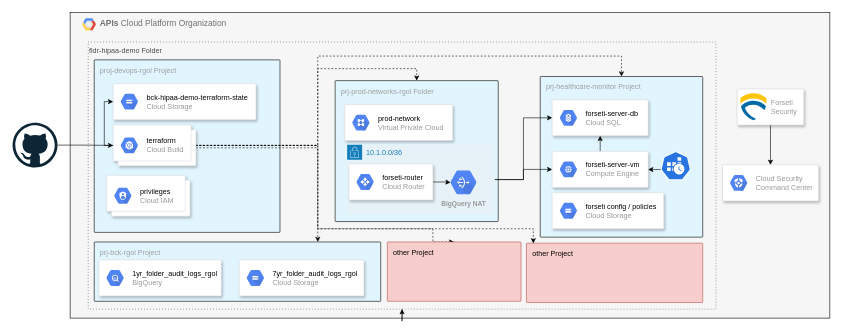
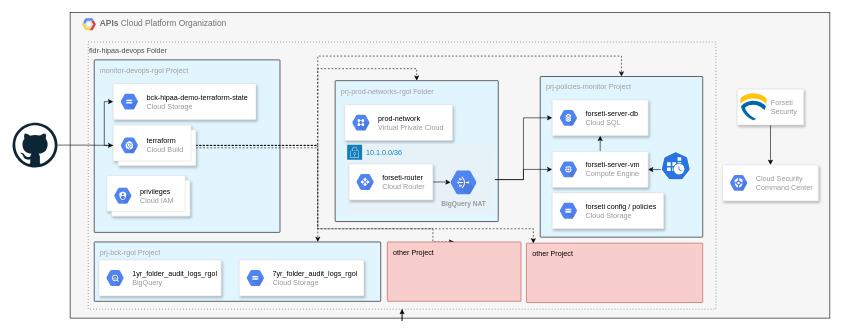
node "fldr-hipaa-demo Folder": label "fldr-hipaa-demo Folder" -> "fldr-hipaa-devops Folder"
node "proj-devops-rgol Project": label "proj-devops-rgol Project" -> "monitor-devops-rgol Project"
node "prj-healthcare-monitor Project": label "prj-healthcare-monitor Project" -> "prj-policies-monitor Project"
